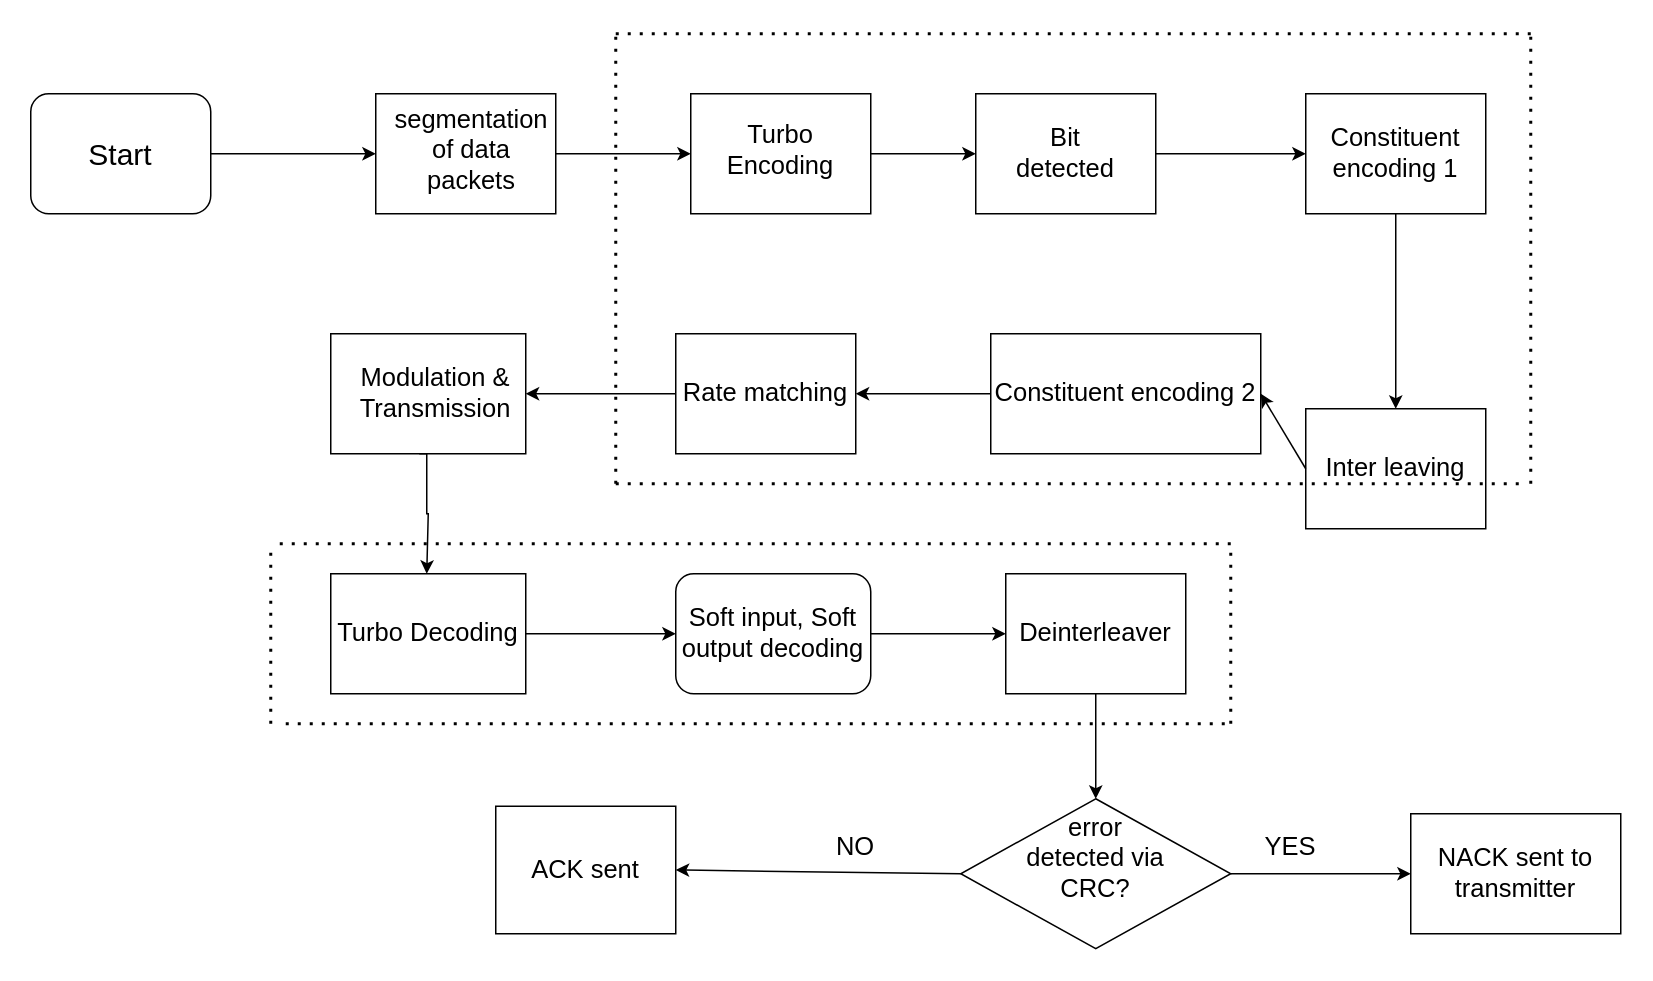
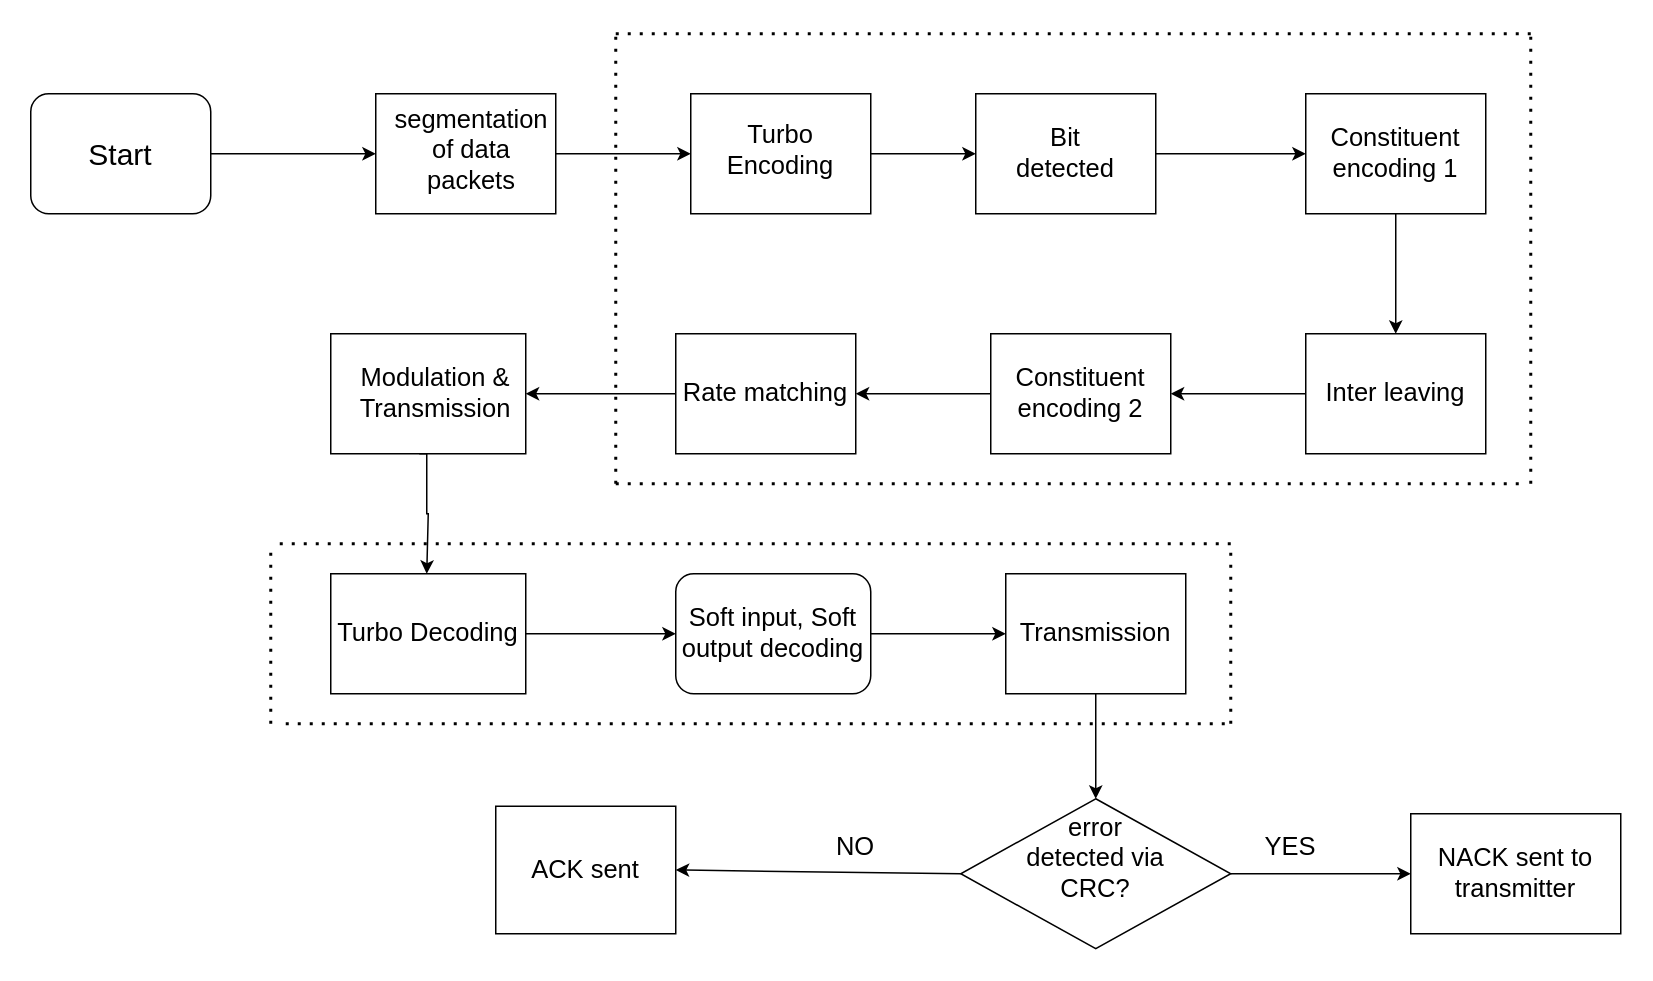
node "Constituent encoding 2": size 270x120 -> 180x120
node "Inter leaving": moved (1396, 469) -> (1396, 394)
node "Deinterleaver": label "Deinterleaver" -> "Transmission"
